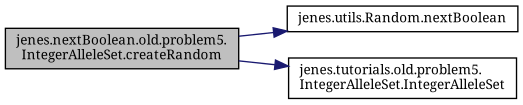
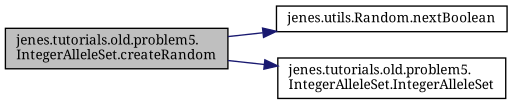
node "jenes.nextBoolean.old.problem5. IntegerAlleleSet.createRandom": label "jenes.nextBoolean.old.problem5. IntegerAlleleSet.createRandom" -> "jenes.tutorials.old.problem5. IntegerAlleleSet.createRandom"
